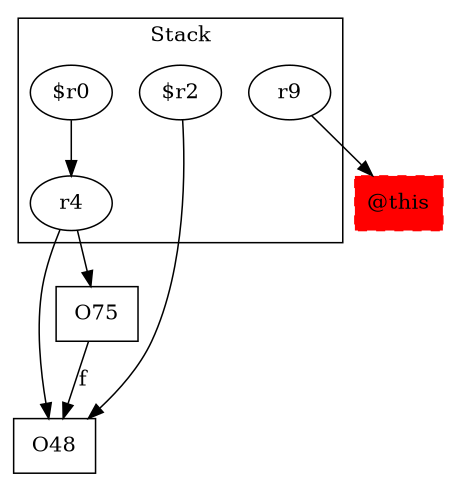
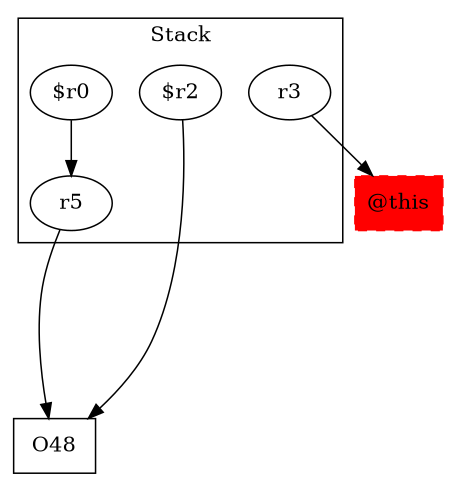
node "r9": label "r9" -> "r3"
node "r4": label "r4" -> "r5"
node "O75": removed
